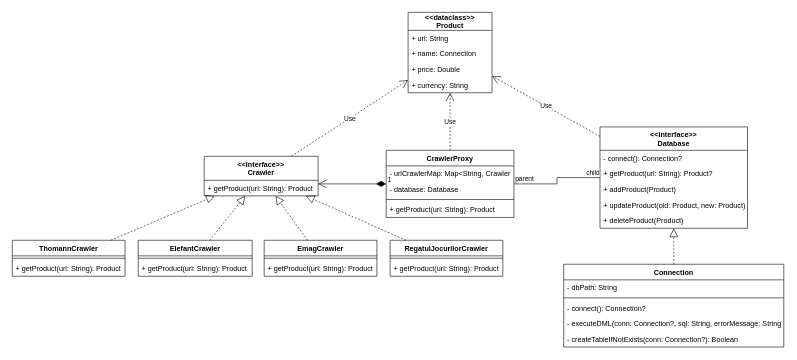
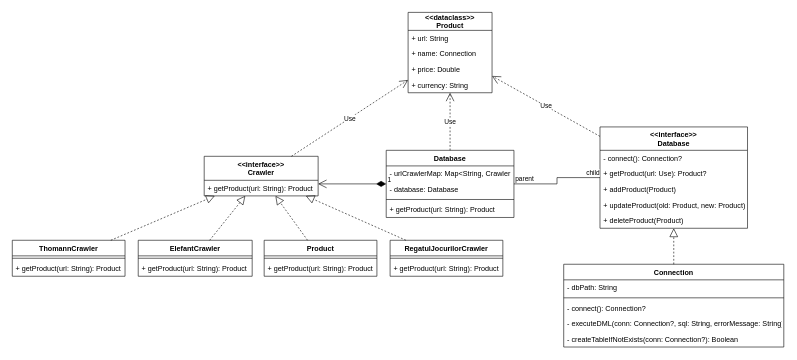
node "CrawlerProxy": label "CrawlerProxy" -> "Database"
node "+ getProduct(url: String): Product?": label "+ getProduct(url: String): Product?" -> "+ getProduct(url: Use): Product?"
node "EmagCrawler": label "EmagCrawler" -> "Product"
